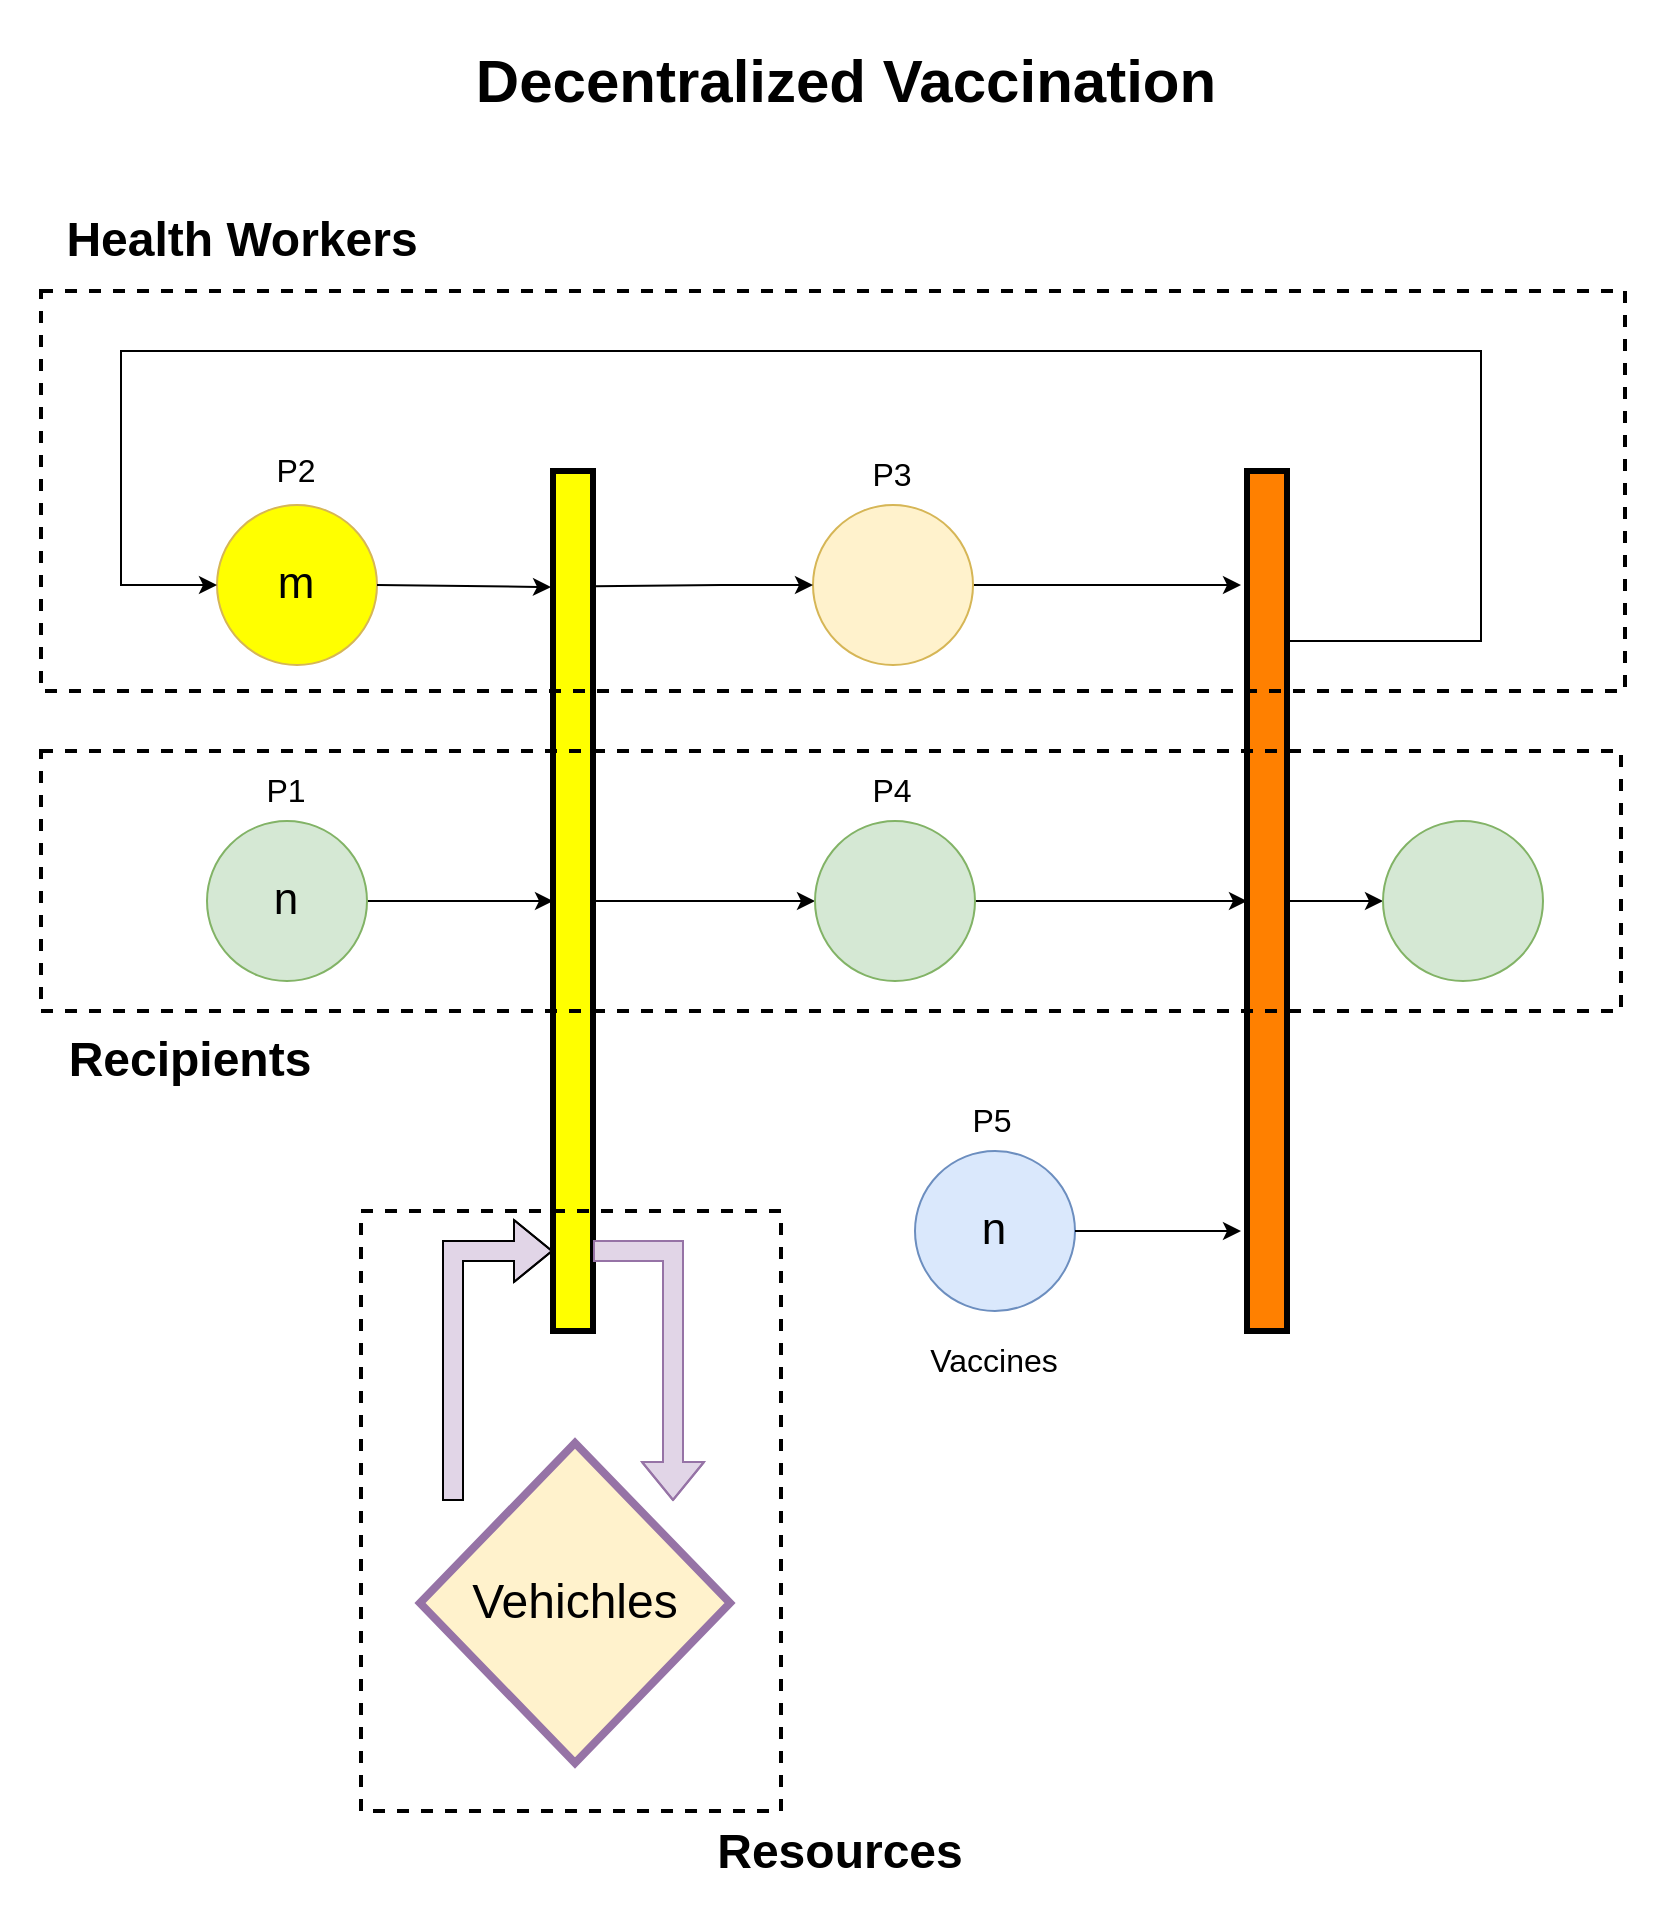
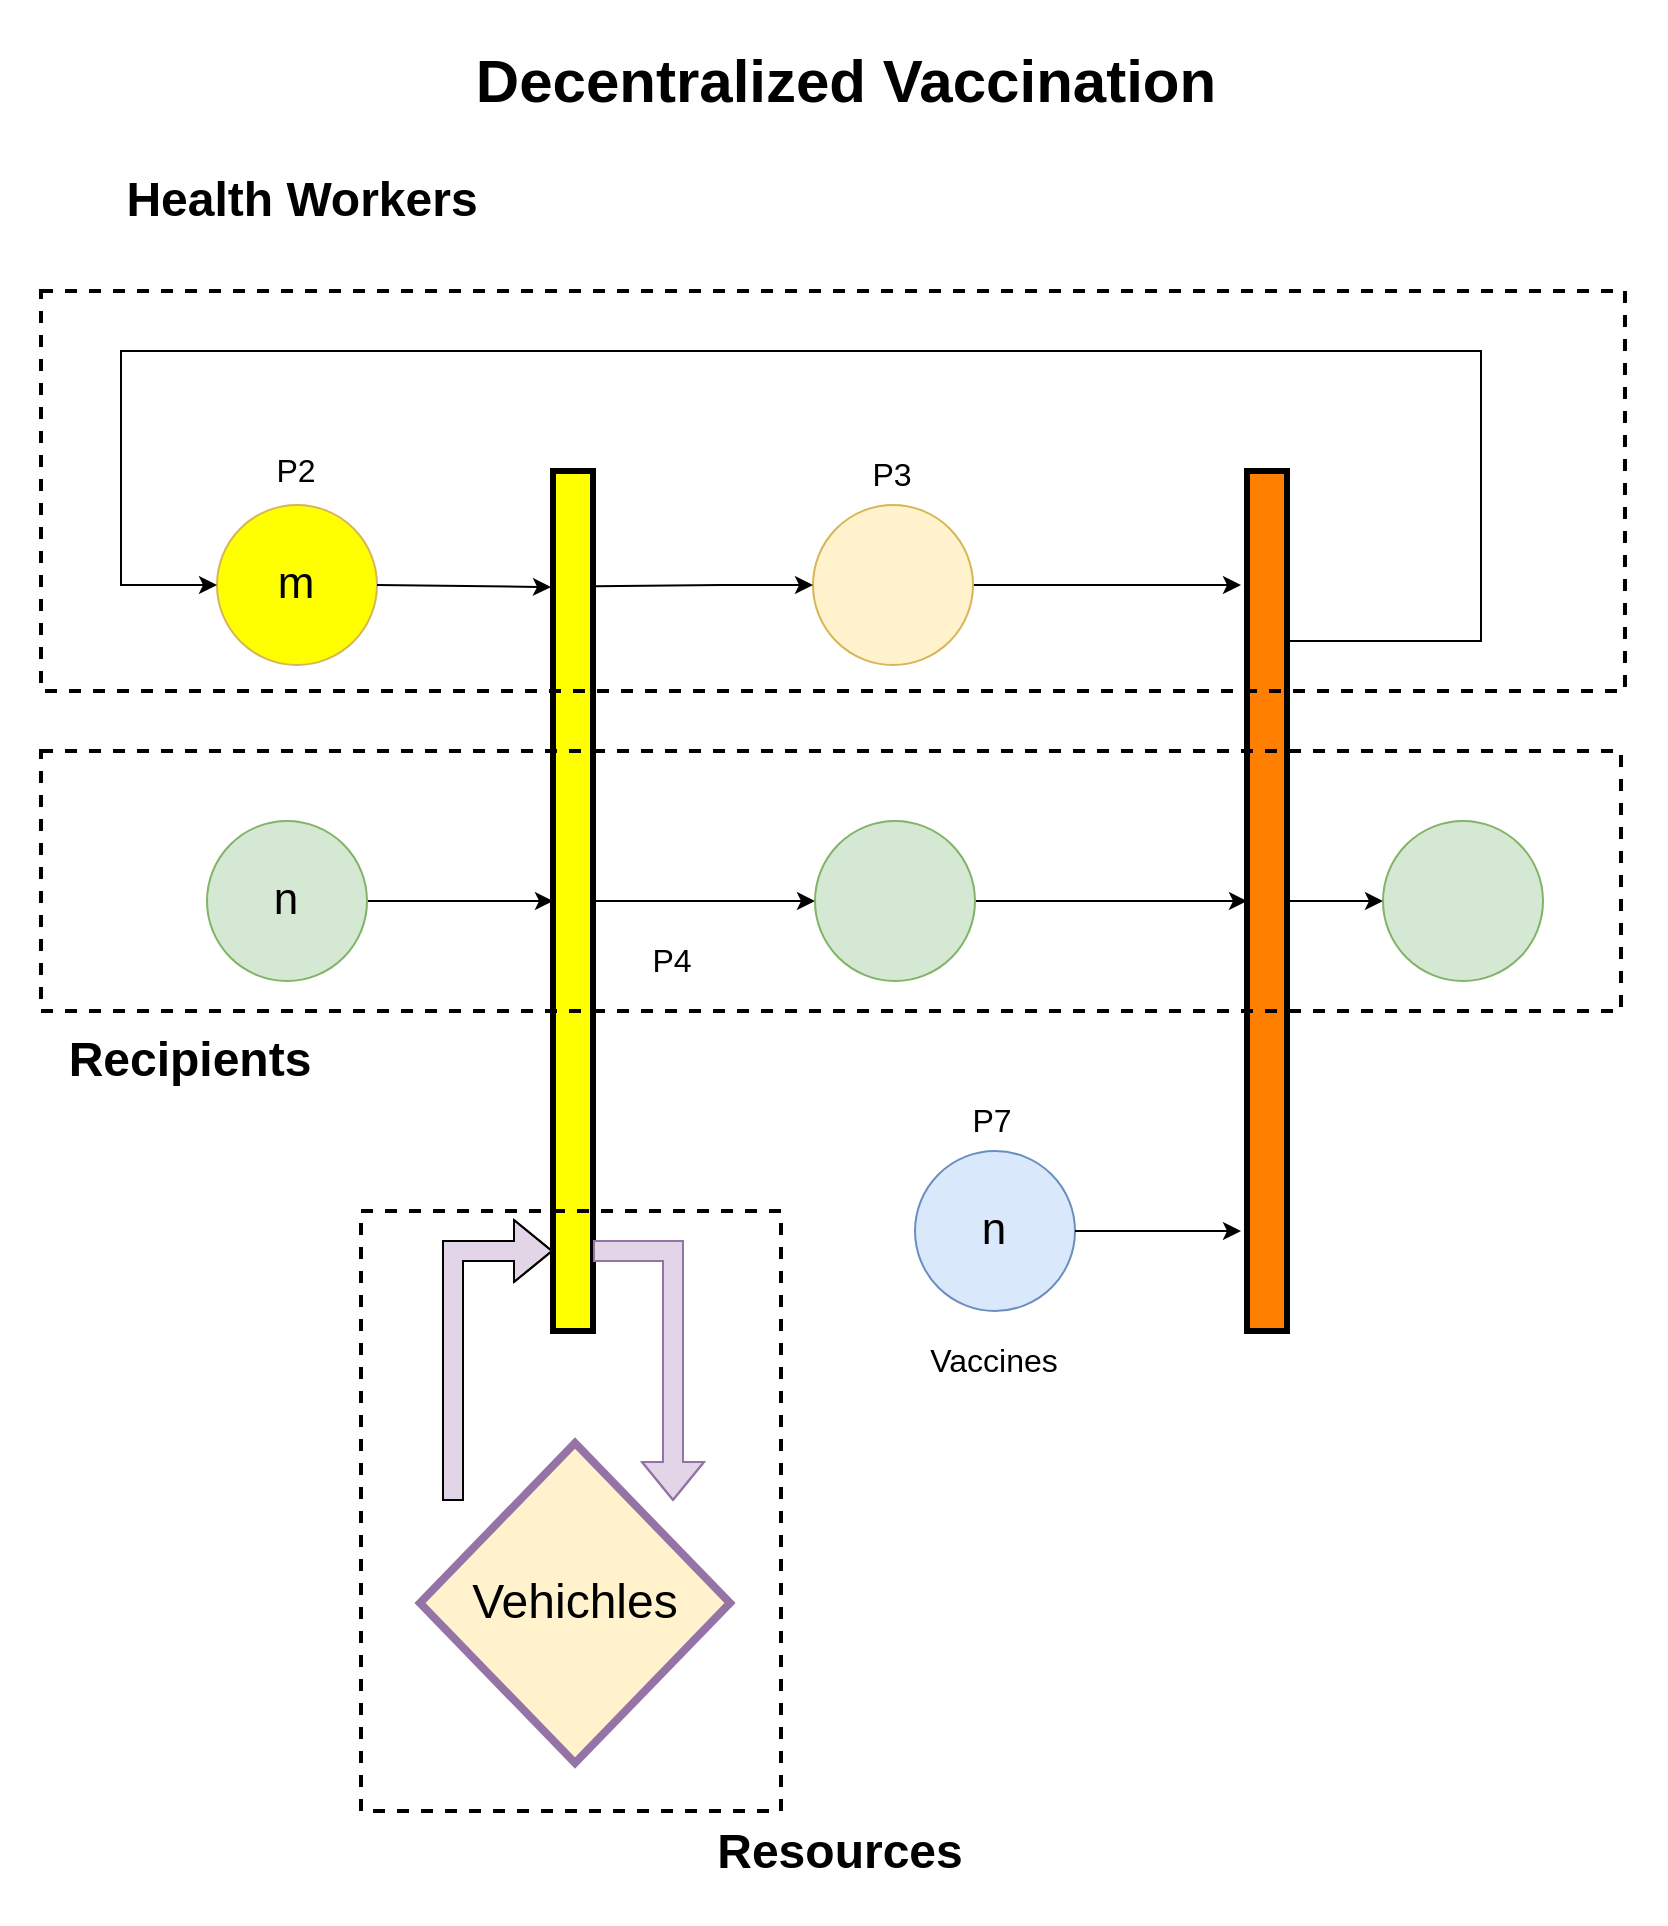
node "Health Workers": moved (243, 241) -> (303, 201)
node "P1": removed
node "P4": moved (893, 791) -> (673, 961)
node "P5": label "P5" -> "P7"
